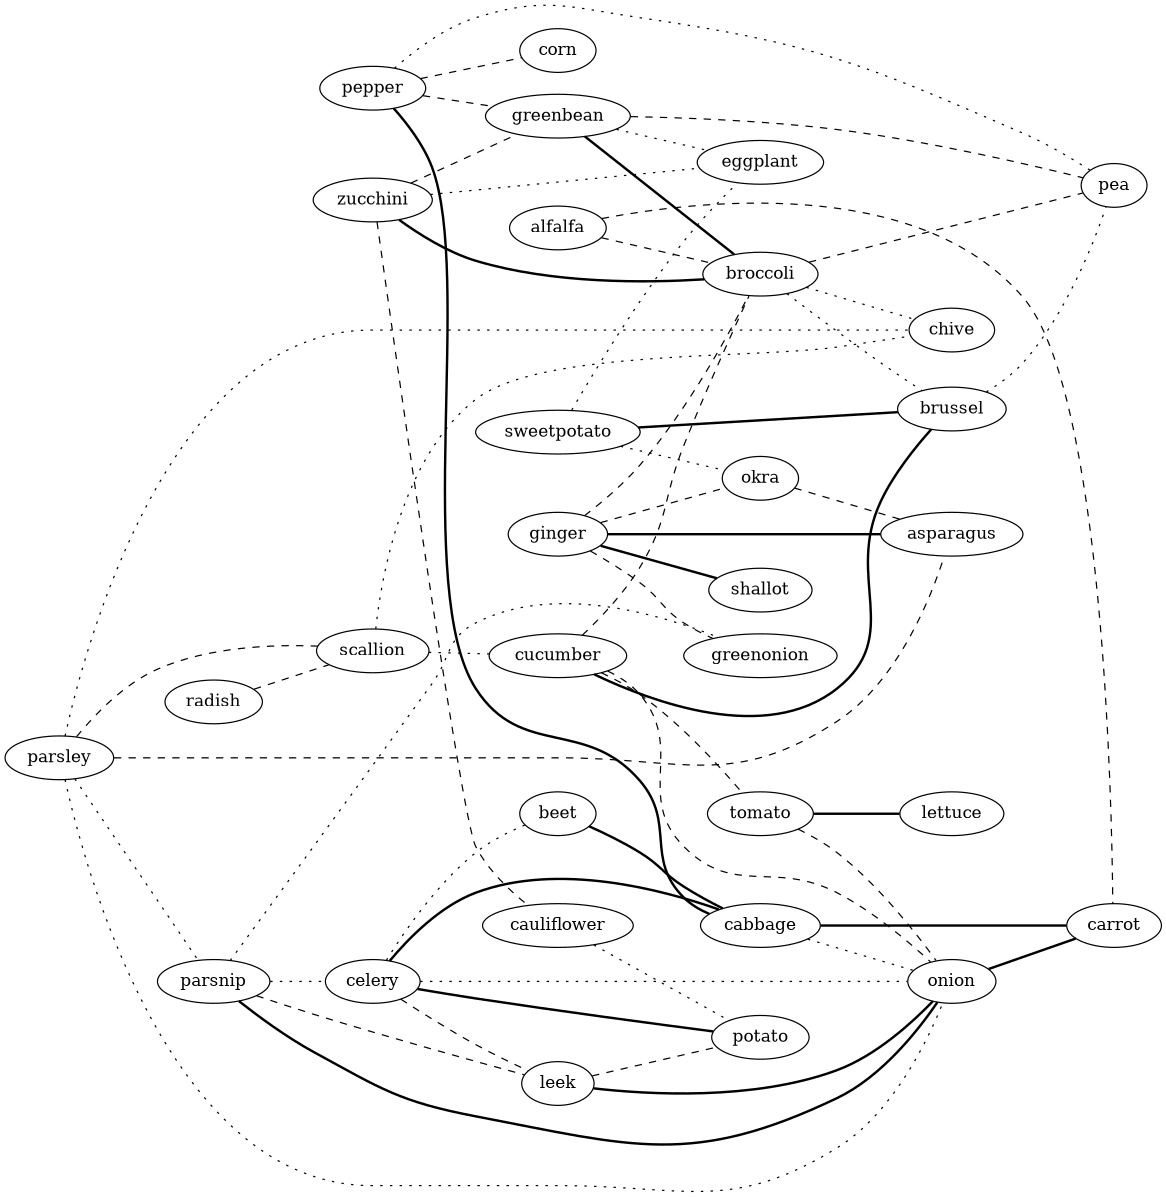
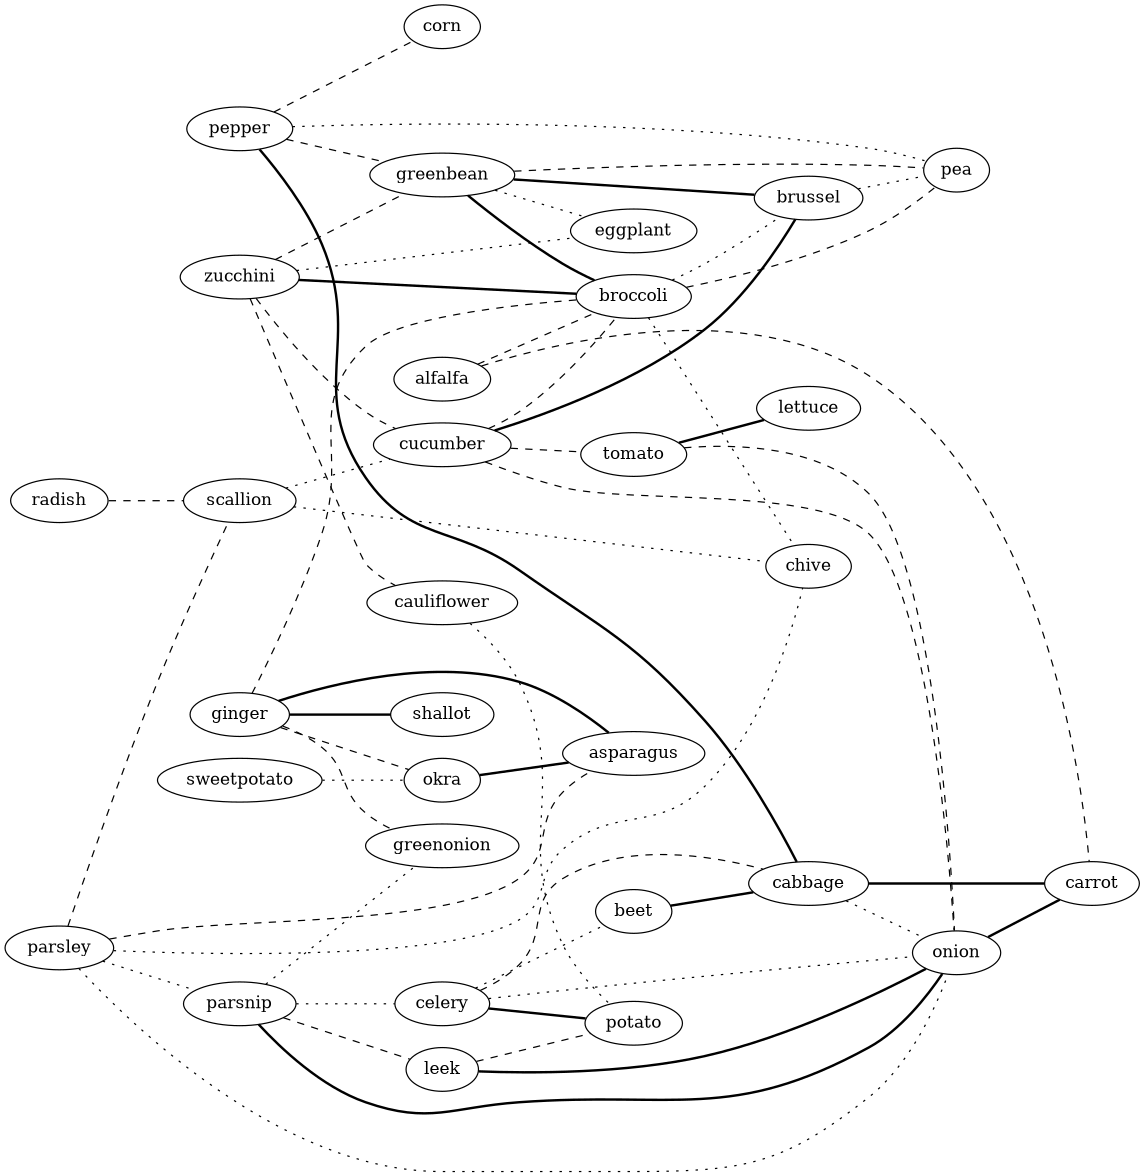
edge "eggplant" -- "sweetpotato": removed
edge "zucchini" -- "cucumber": added
edge "brussel" -- "sweetpotato": now "brussel" -- "greenbean"
edge "okra" -- "asparagus": style dashed -> bold
edge "cabbage" -- "celery": style bold -> dashed
edge "celery" -- "leek": removed
